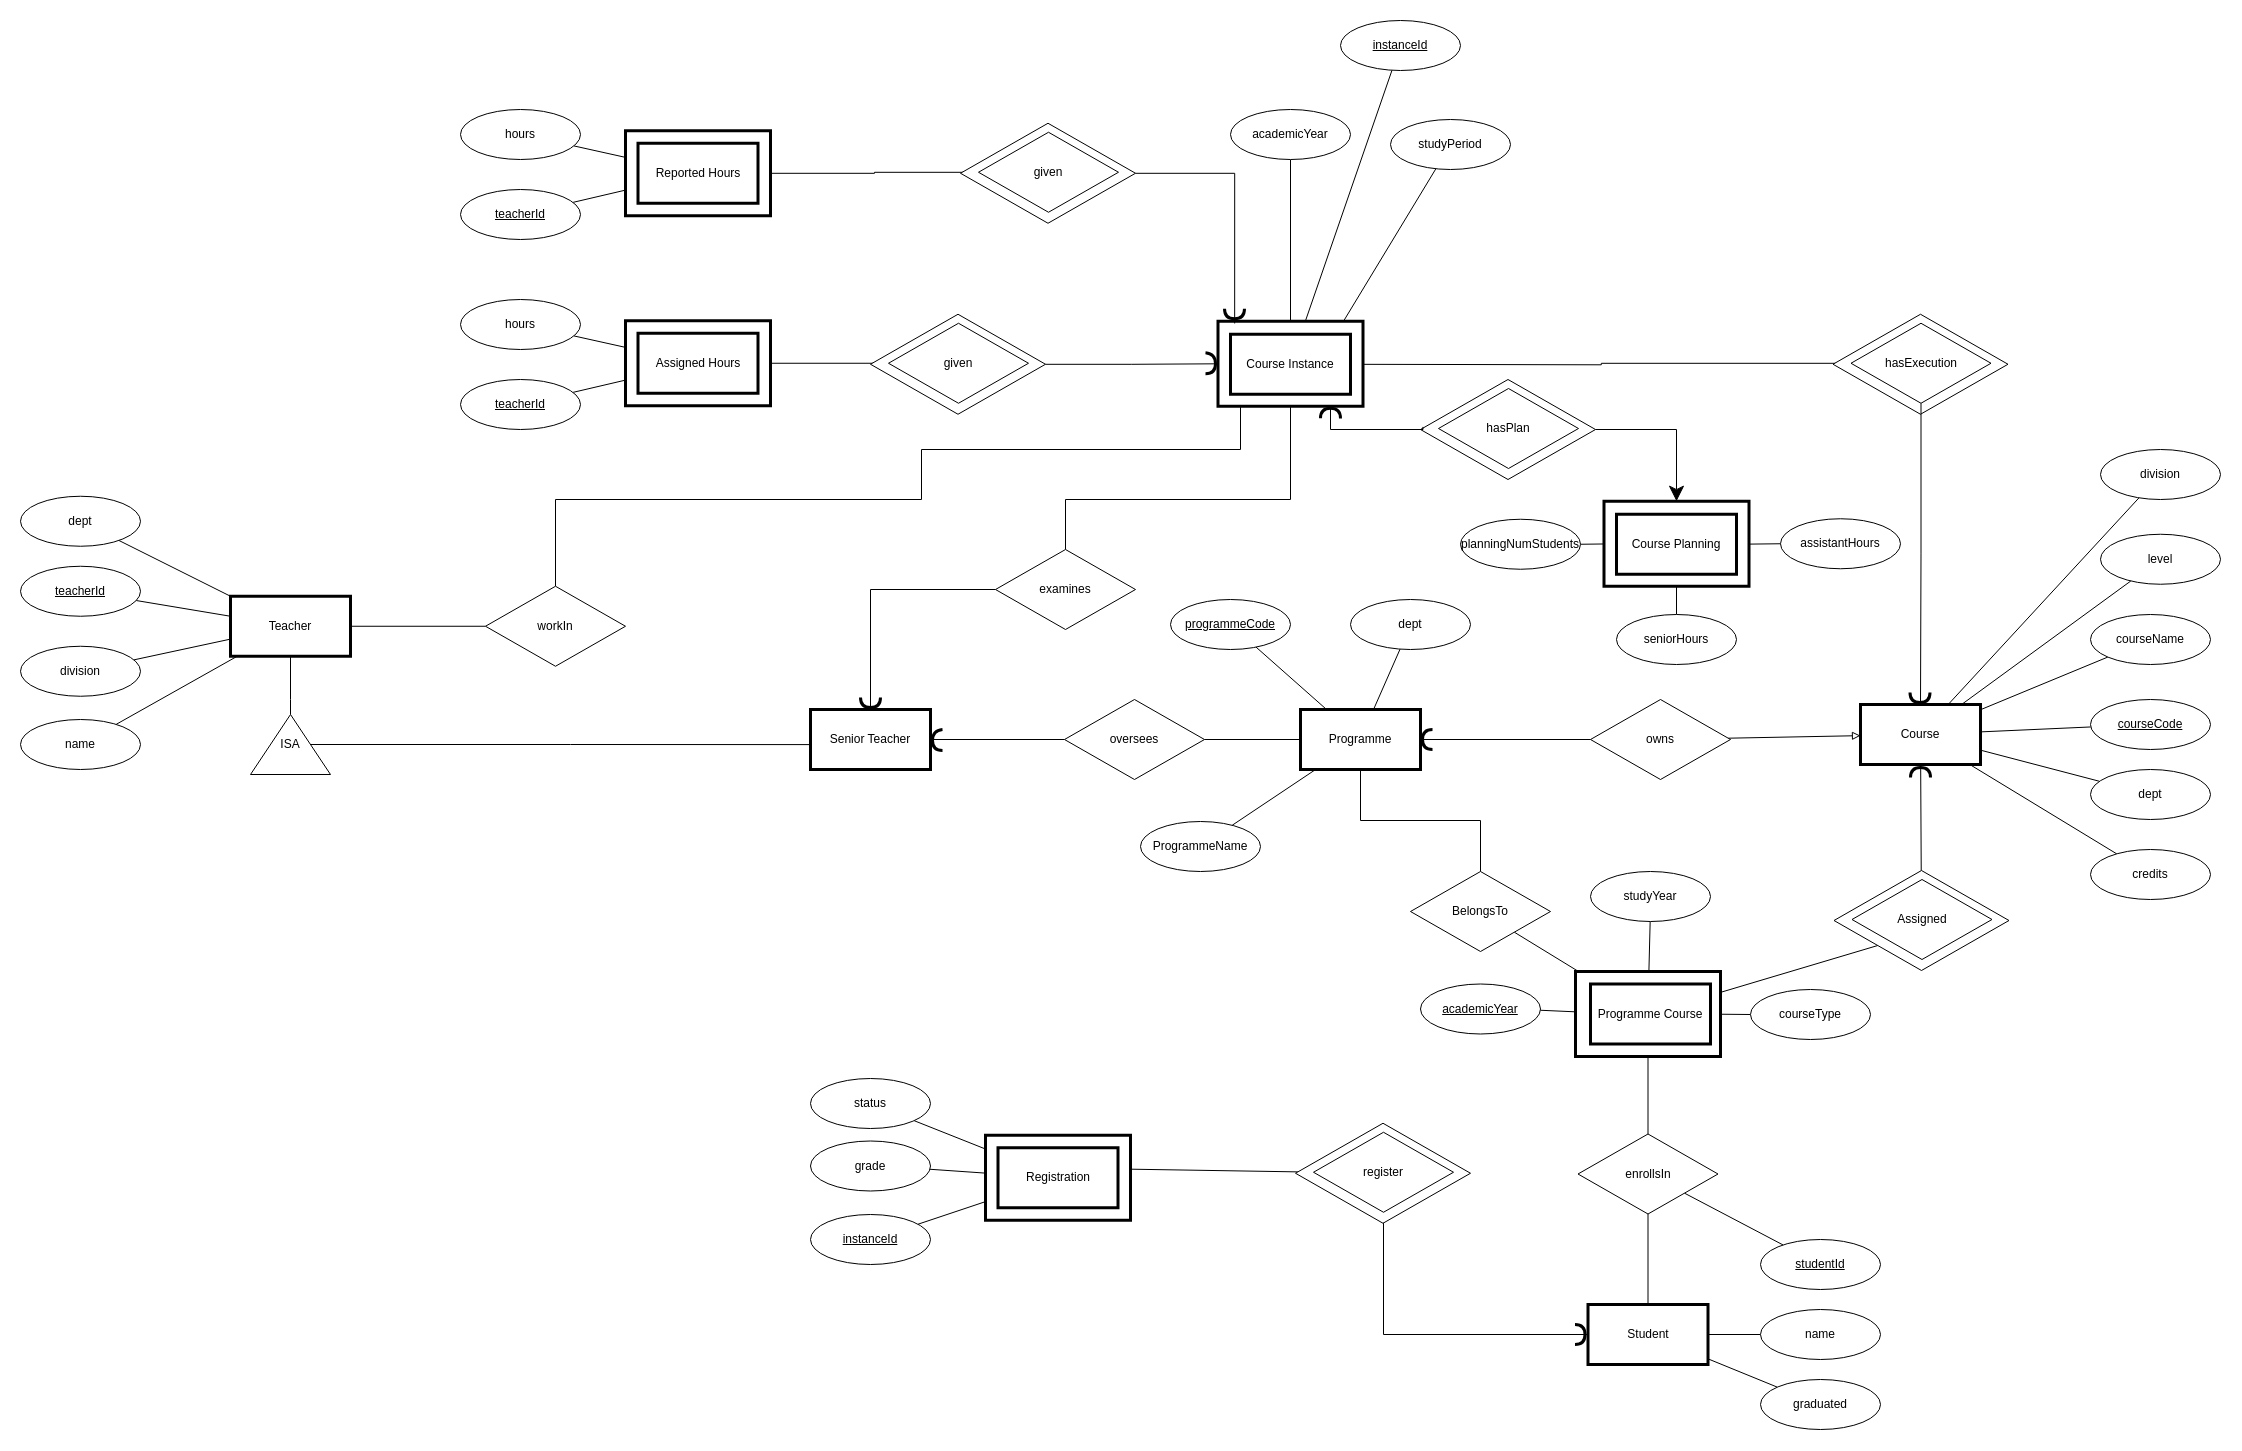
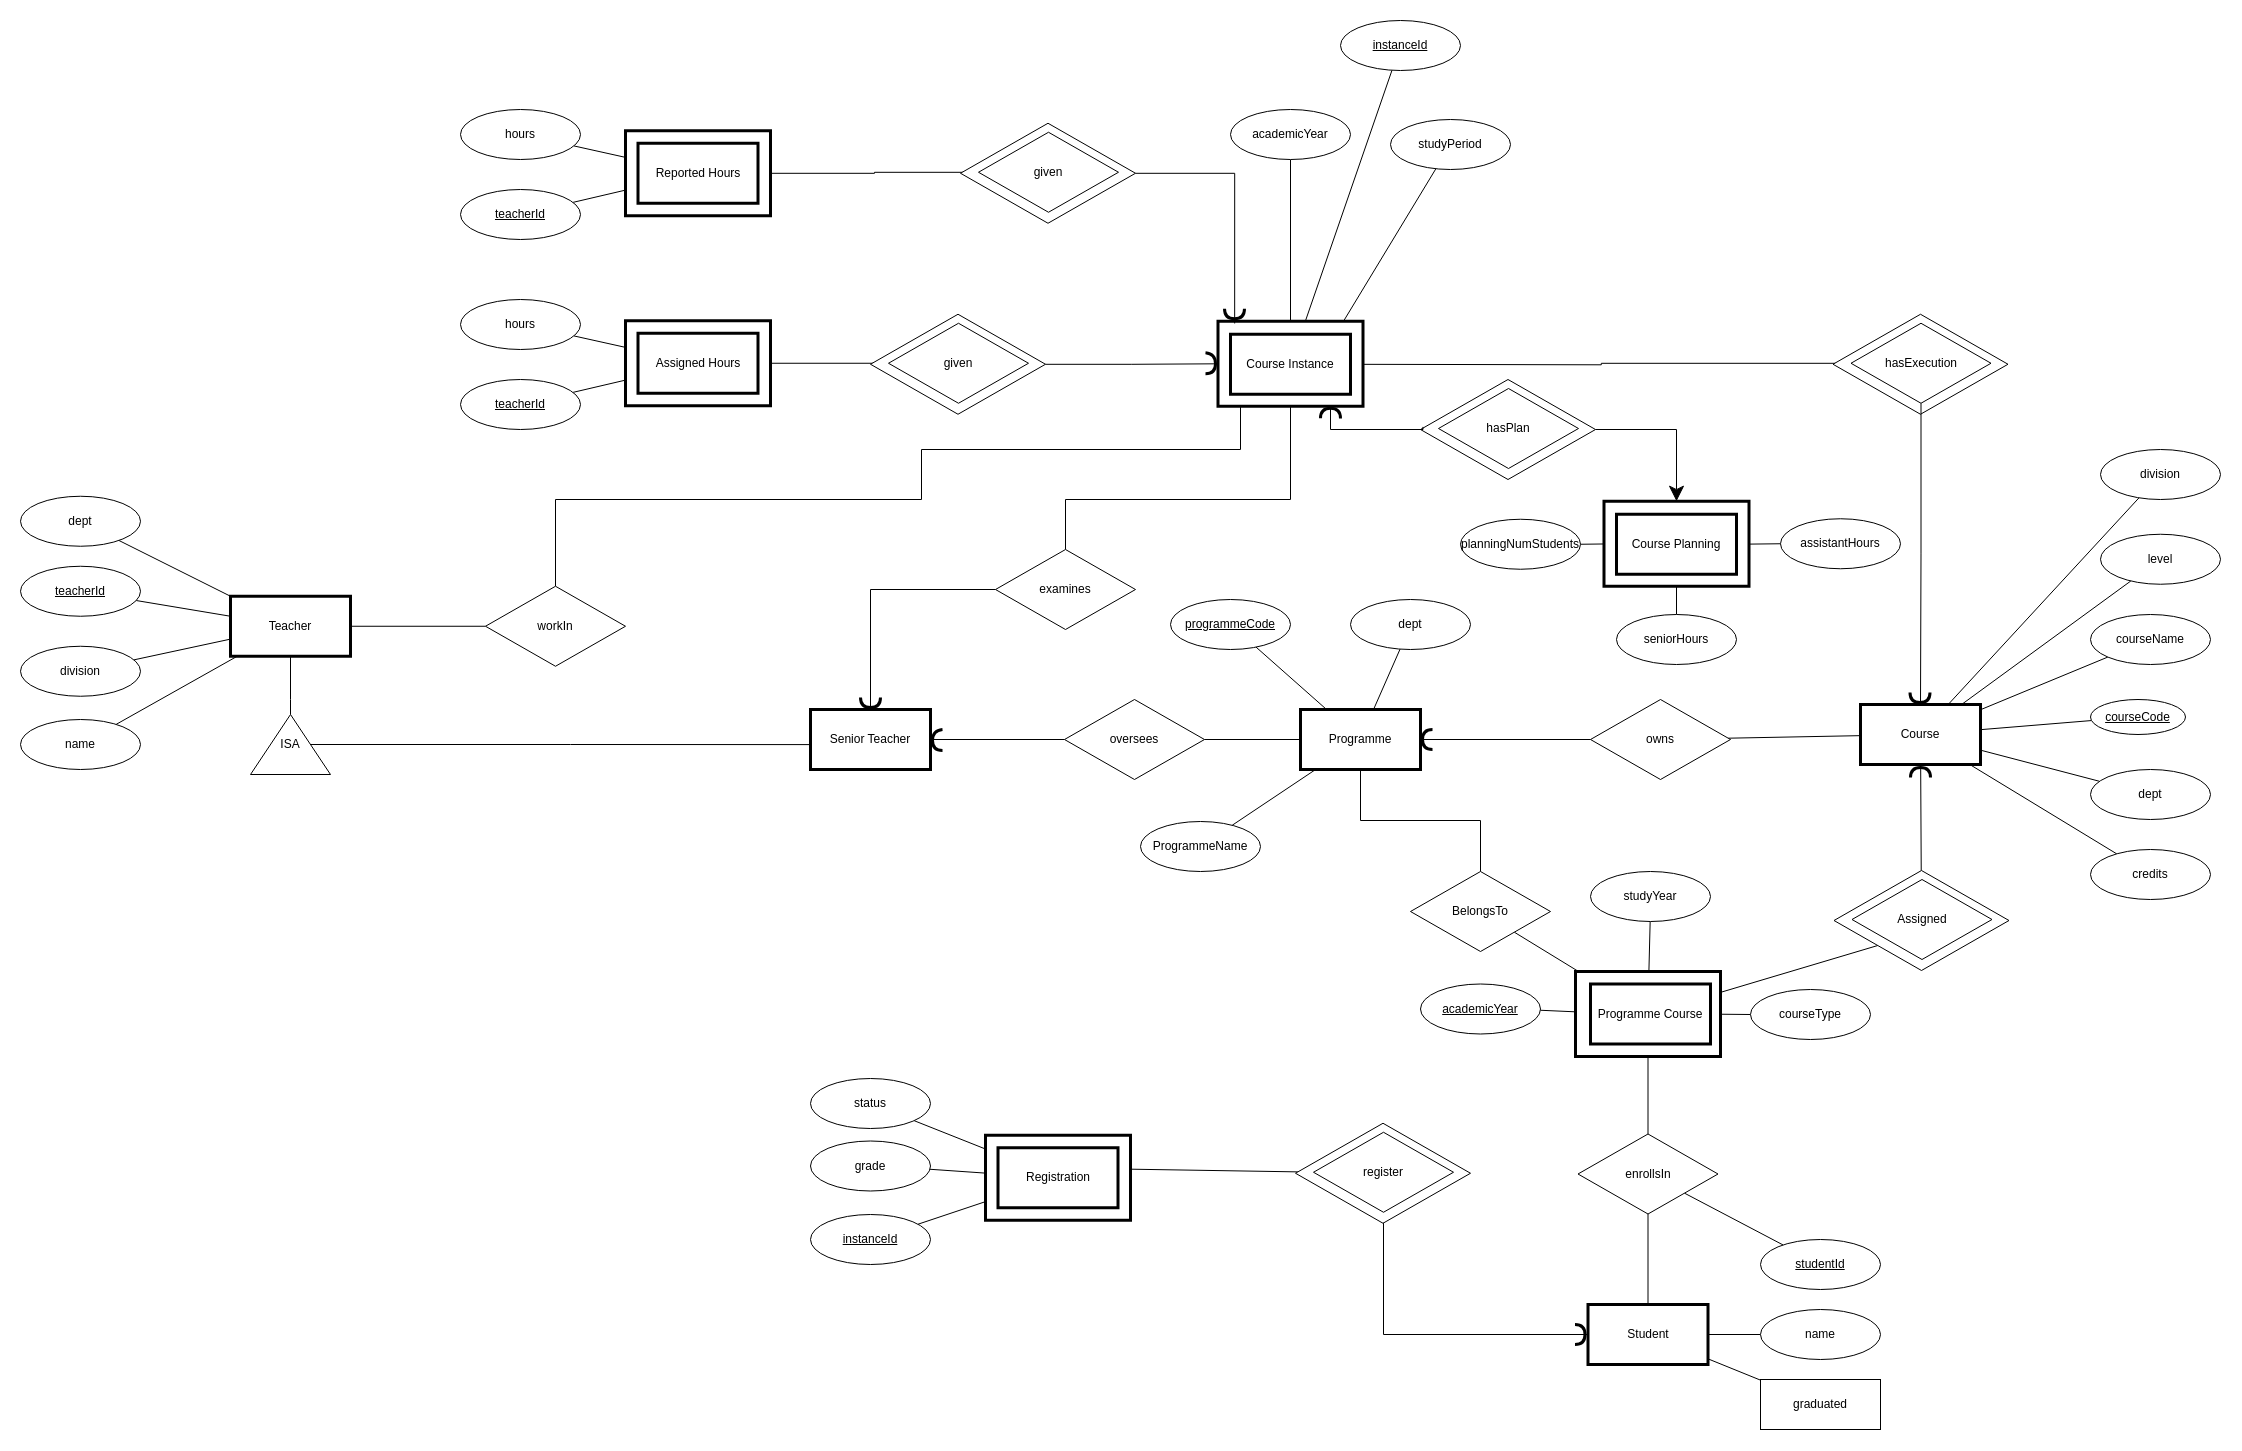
node "courseCode": size 120x50 -> 95x35
edge "owns" -> "Course": arrowhead block -> none
node "graduated": shape ellipse -> rectangle
